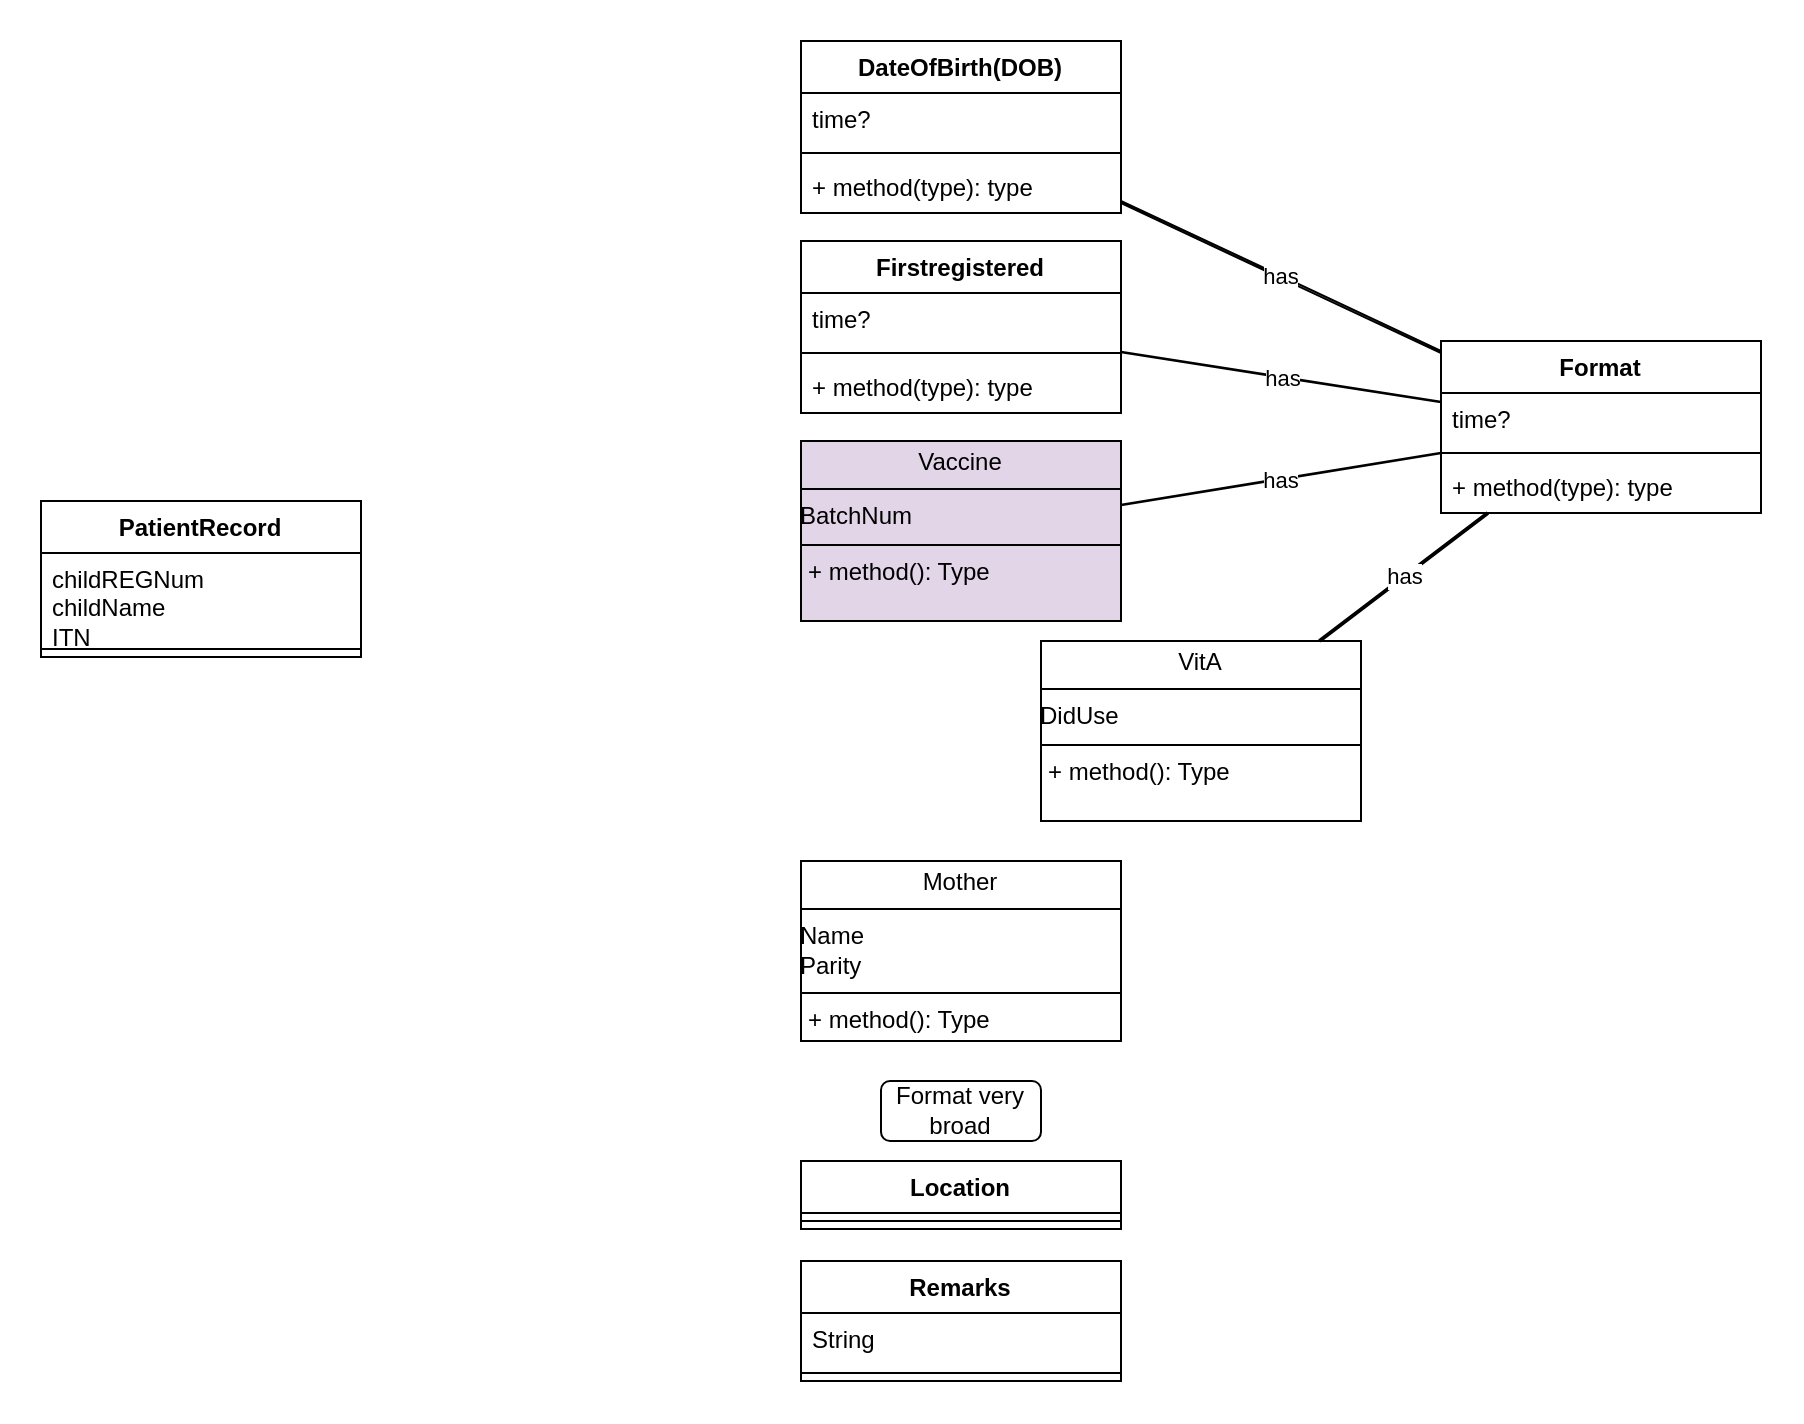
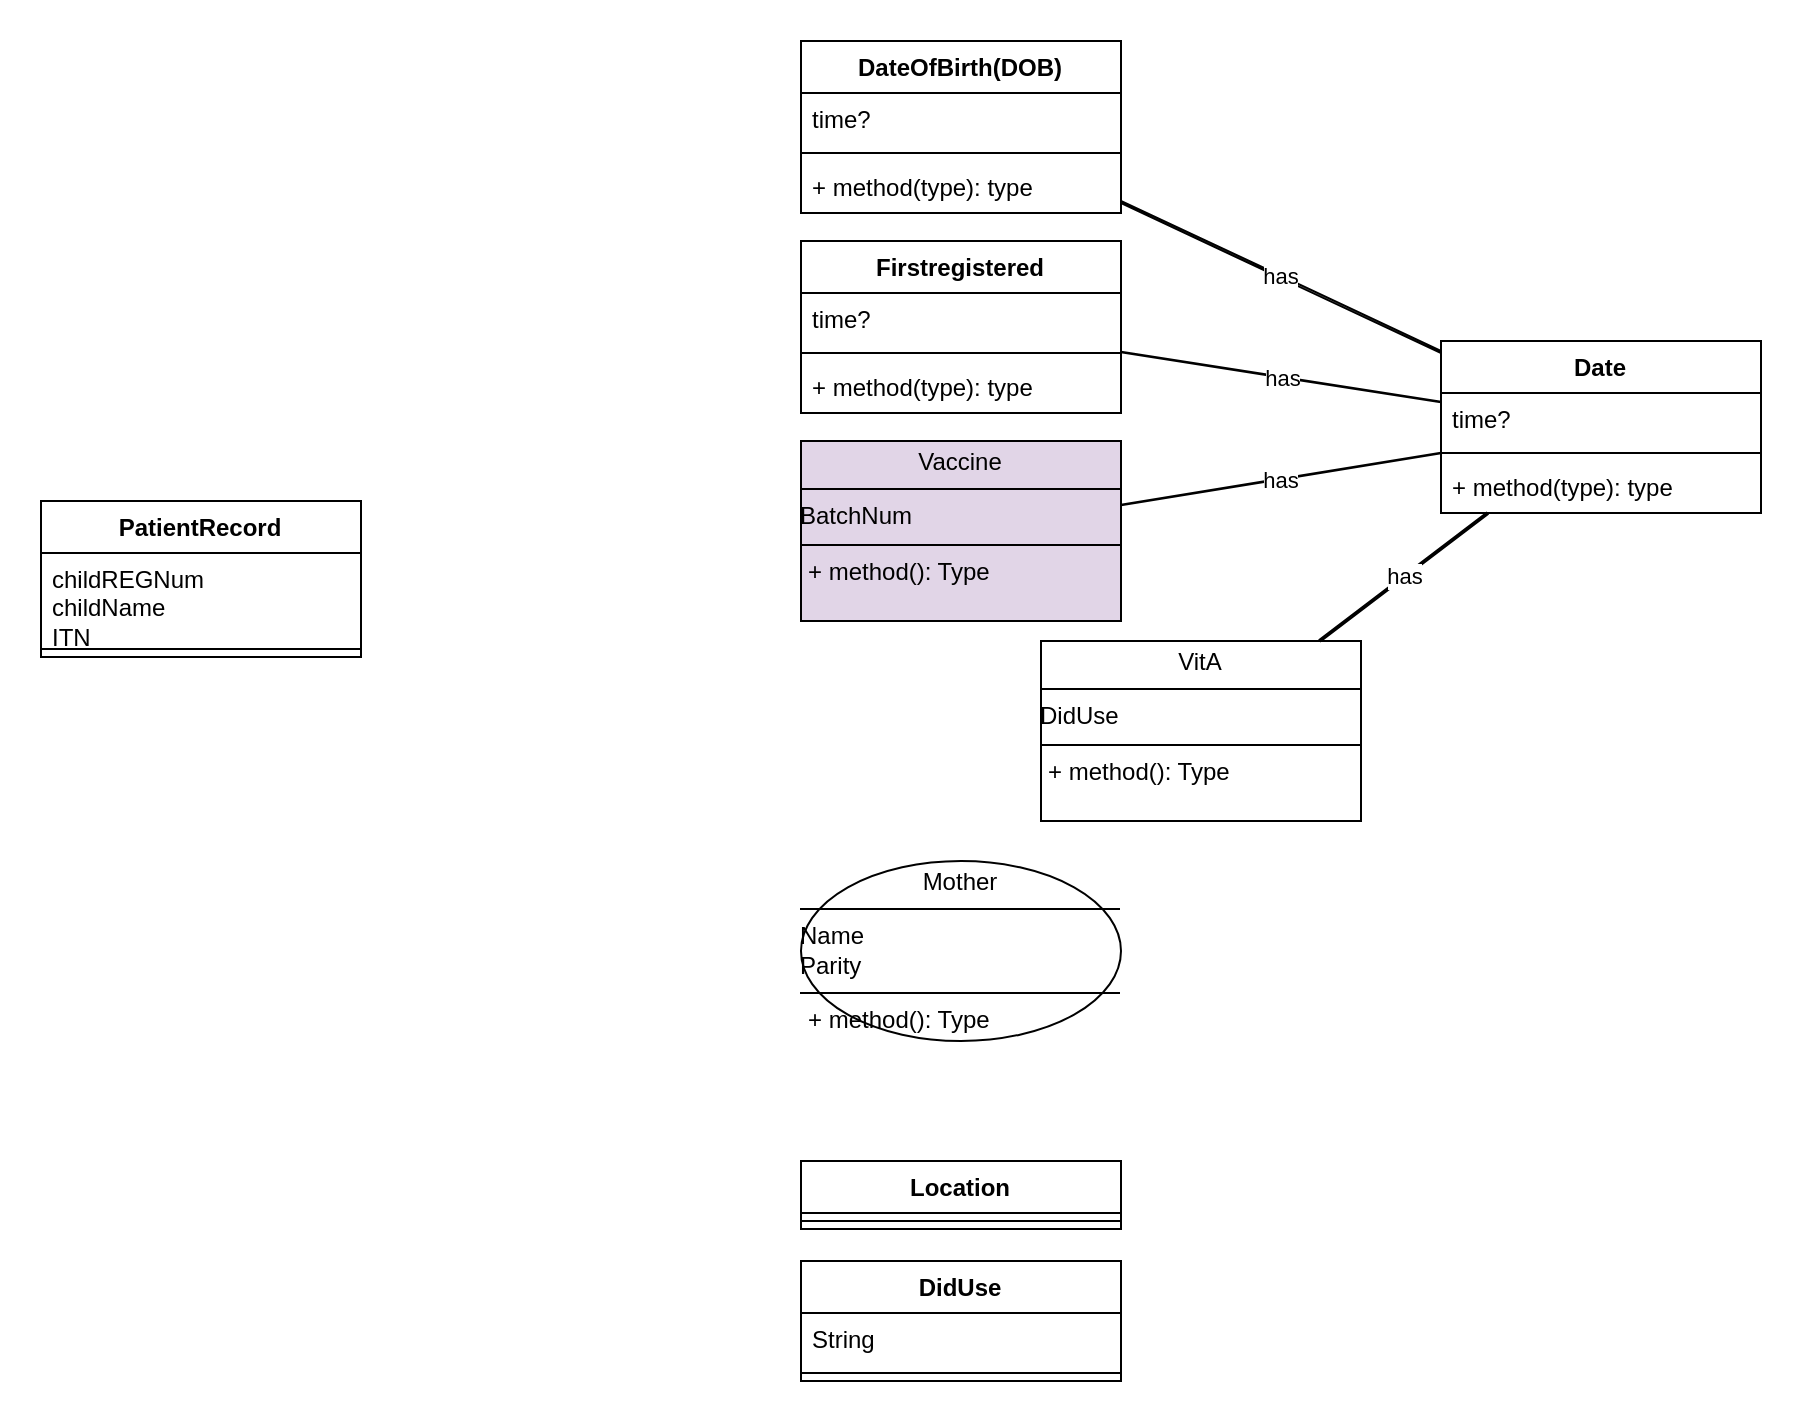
node "Format": label "Format" -> "Date"
node "Mother Name Parity + method(): Type": shape rectangle -> ellipse
node "Format very broad": removed
node "Remarks": label "Remarks" -> "DidUse"
